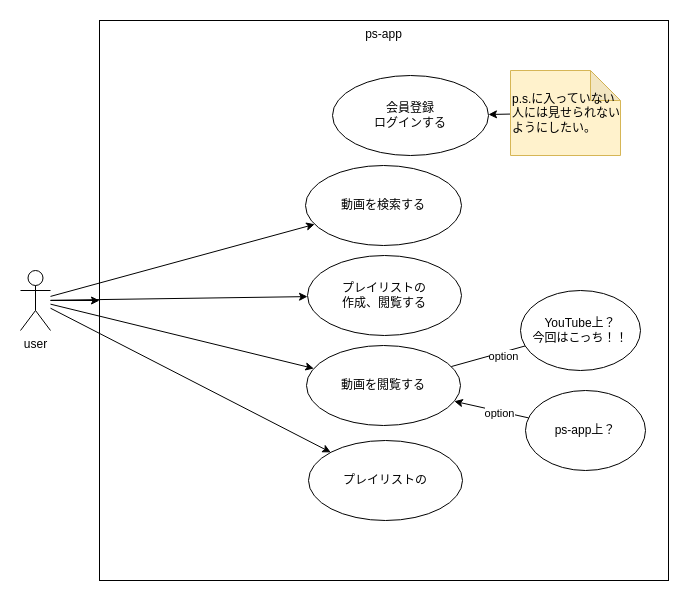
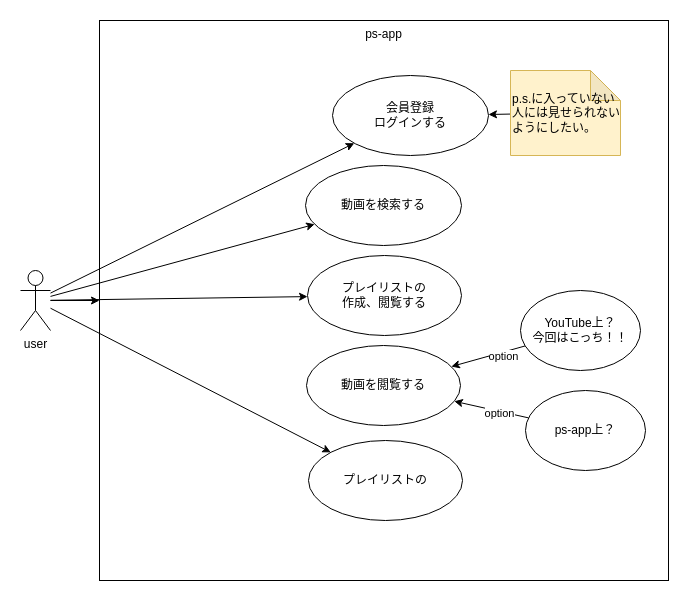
edge "user" -> "動画を閲覧する": now "user" -> "会員登録 ログインする"
edge "YouTube上？ 今回はこっち！！" -- "動画を閲覧する": arrowhead none -> classic
